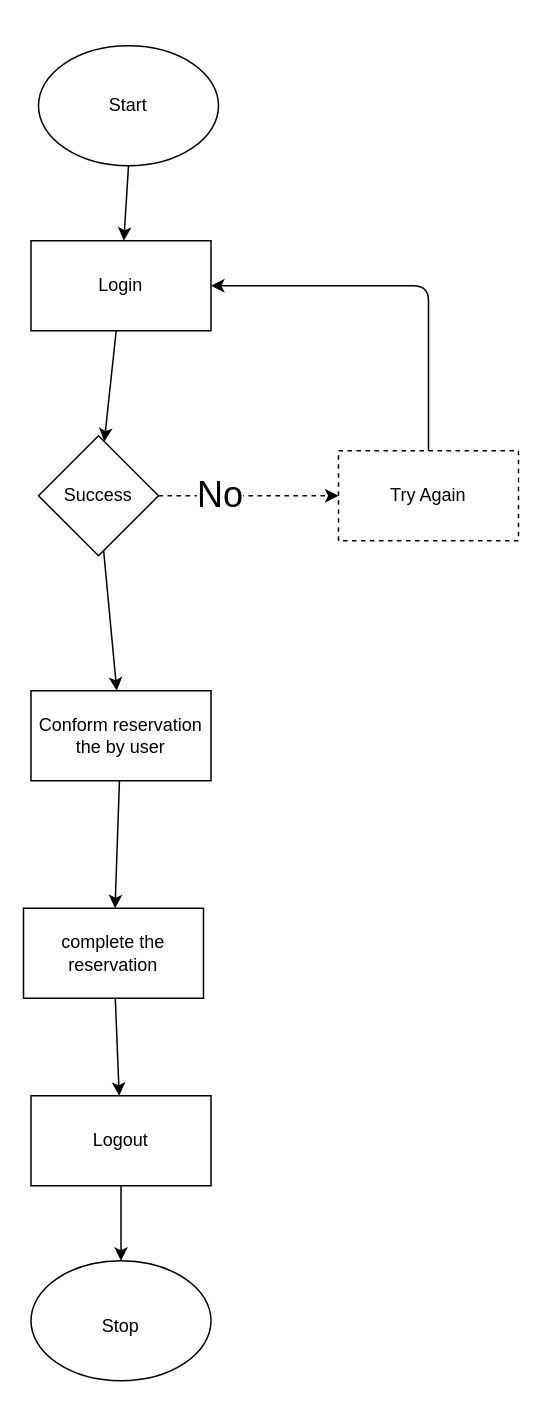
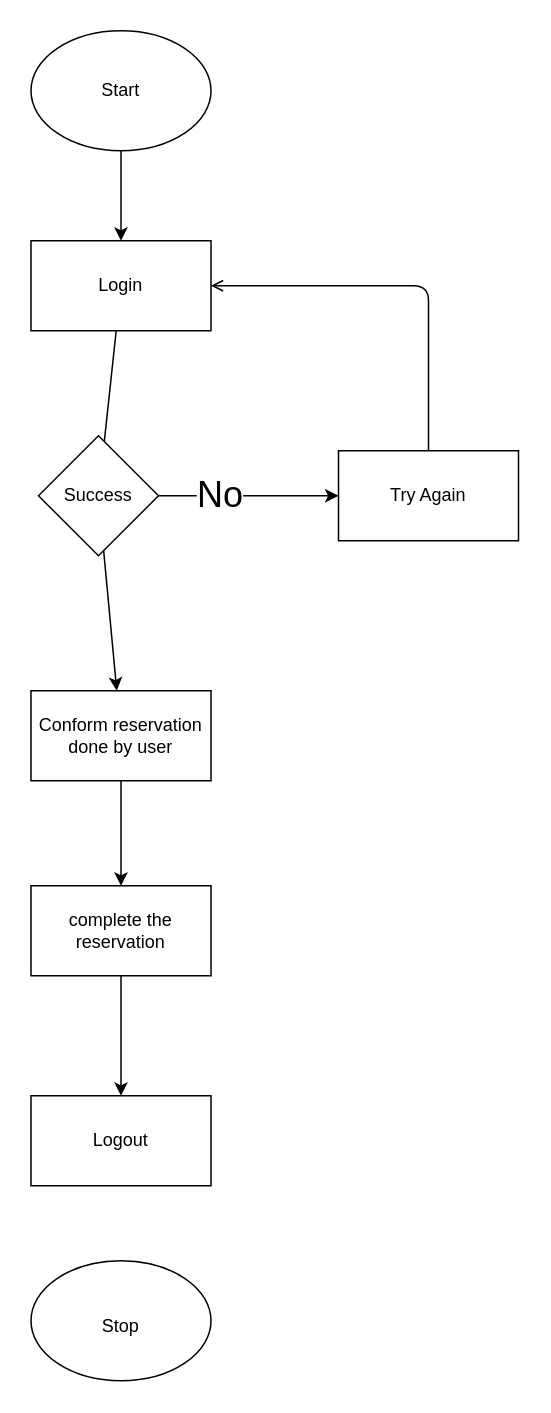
node "Start": moved (128, 106) -> (121, 91)
edge "Try Again" -> "Login": arrowhead classic -> open
edge "Login" -> "Success": arrowhead classic -> none
edge "Success" -> "Try Again": style dashed -> solid
node "Try Again": style dashed -> solid
node "Conform reservation the by user": label "Conform reservation the by user" -> "Conform reservation done by user"
node "complete the reservation": moved (113, 953) -> (121, 931)
edge "Logout" -> "Stop": removed
